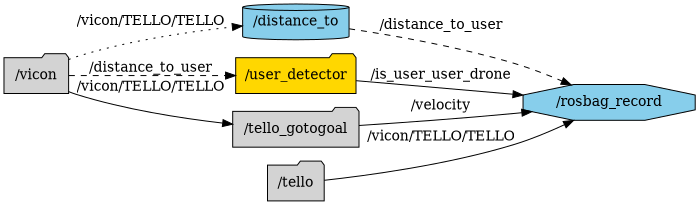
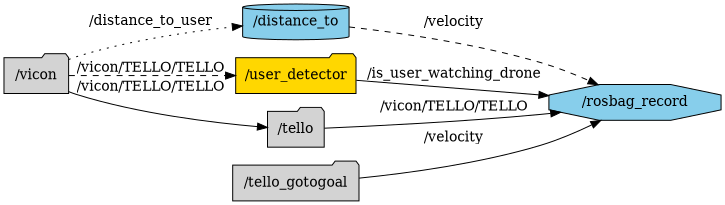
edge "/vicon" -> "/distance_to": label "/vicon/TELLO/TELLO" -> "/distance_to_user"
edge "/distance_to" -> "/rosbag_record": label "/distance_to_user" -> "/velocity"
edge "/vicon" -> "/user_detector": label "/distance_to_user" -> "/vicon/TELLO/TELLO"
edge "/user_detector" -> "/rosbag_record": label "/is_user_user_drone" -> "/is_user_watching_drone"
edge "/vicon" -> "/tello_gotogoal": now "/vicon" -> "/tello"
